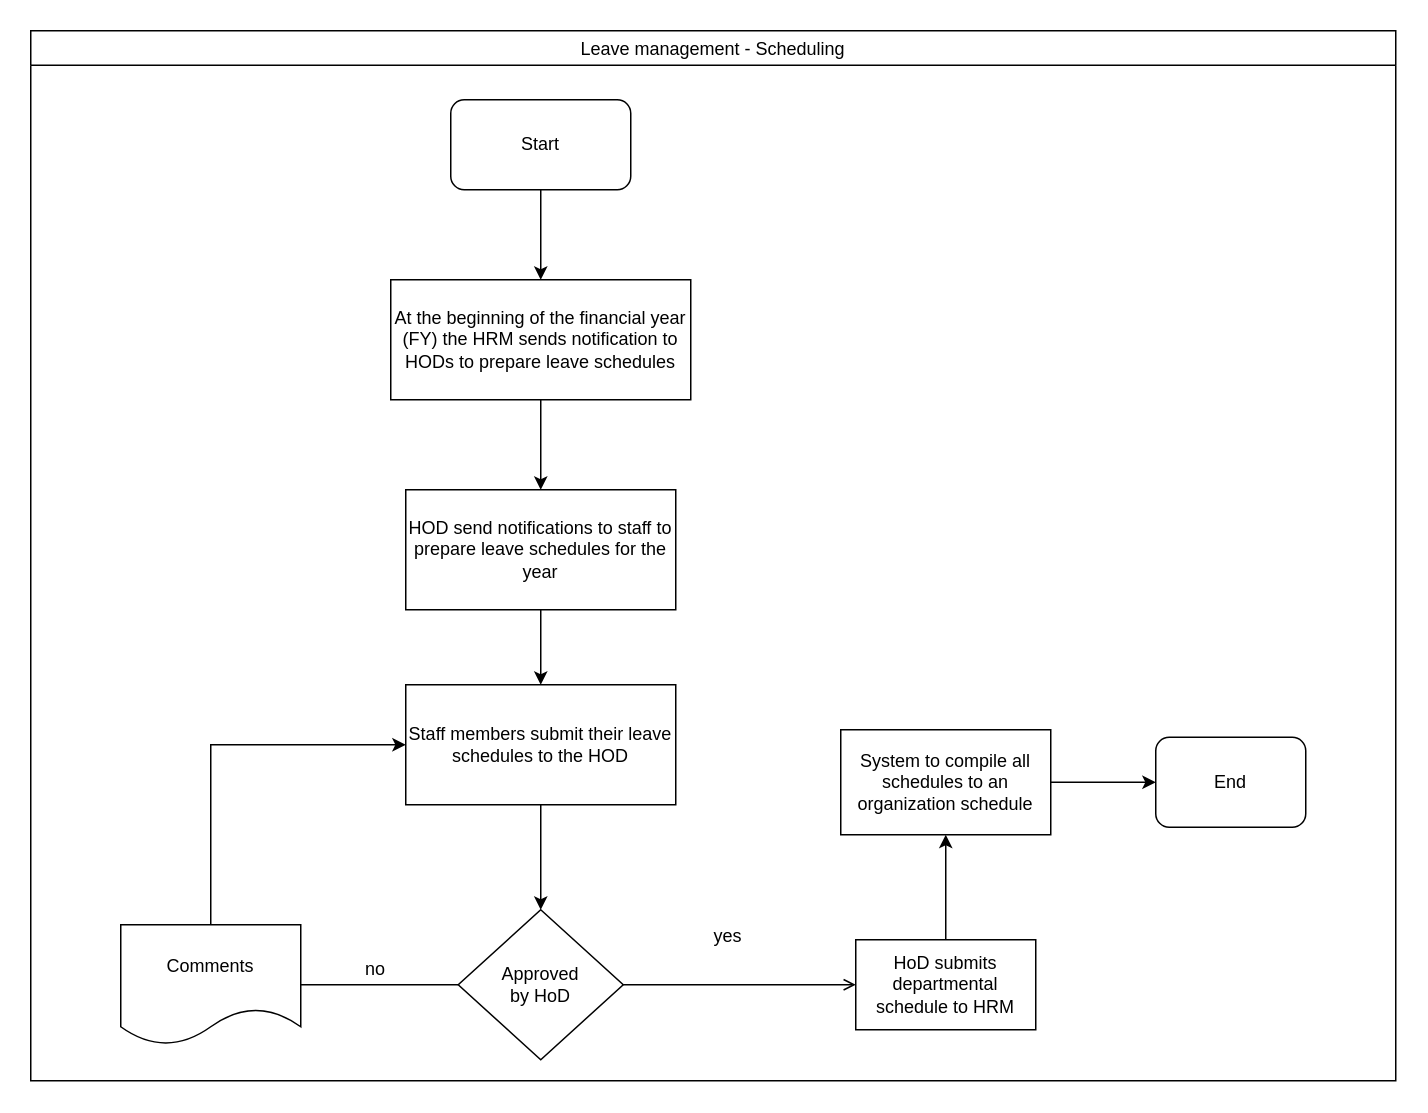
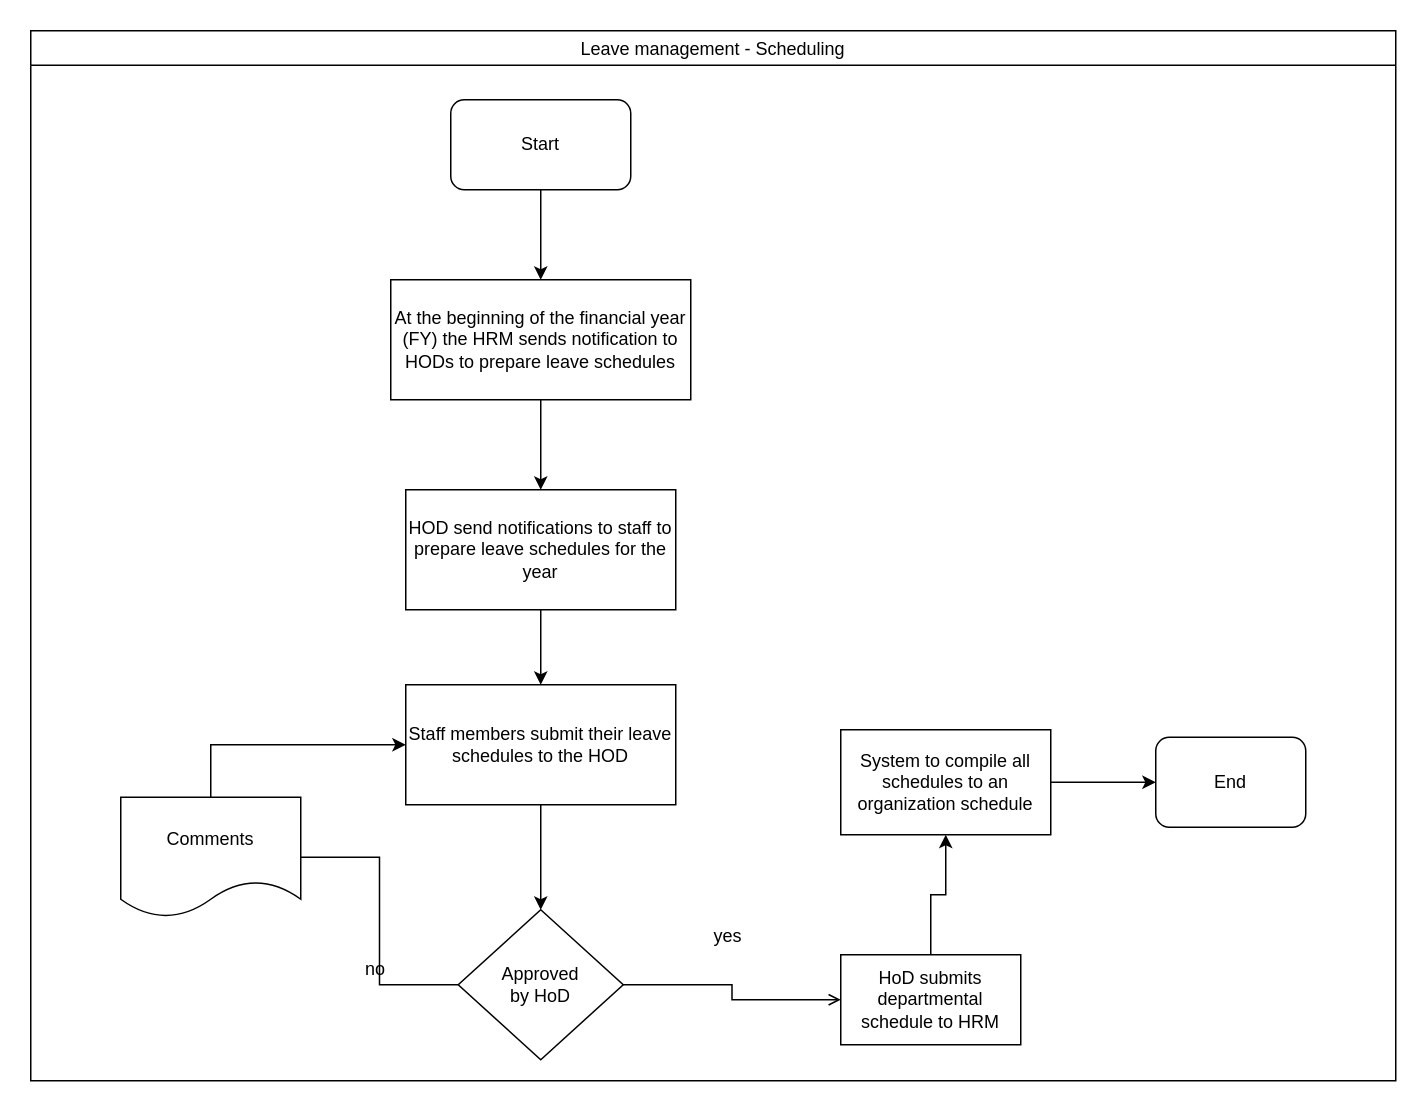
node "Comments": moved (211, 985) -> (211, 857)
node "HoD submits departmental schedule to HRM": moved (946, 985) -> (931, 1000)
